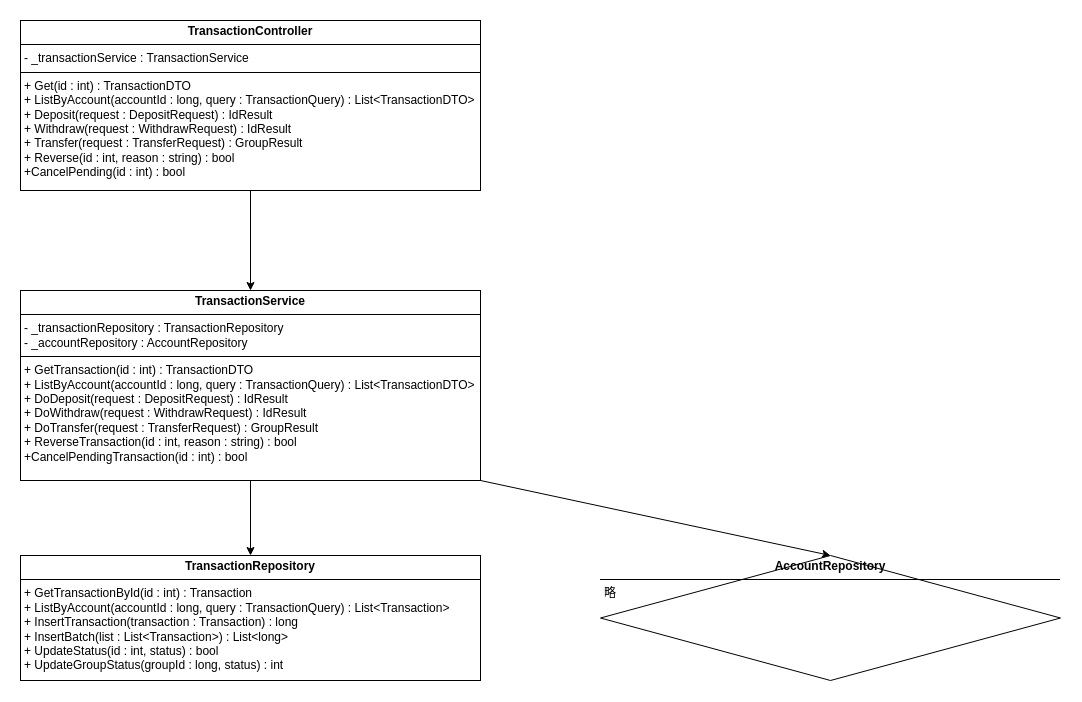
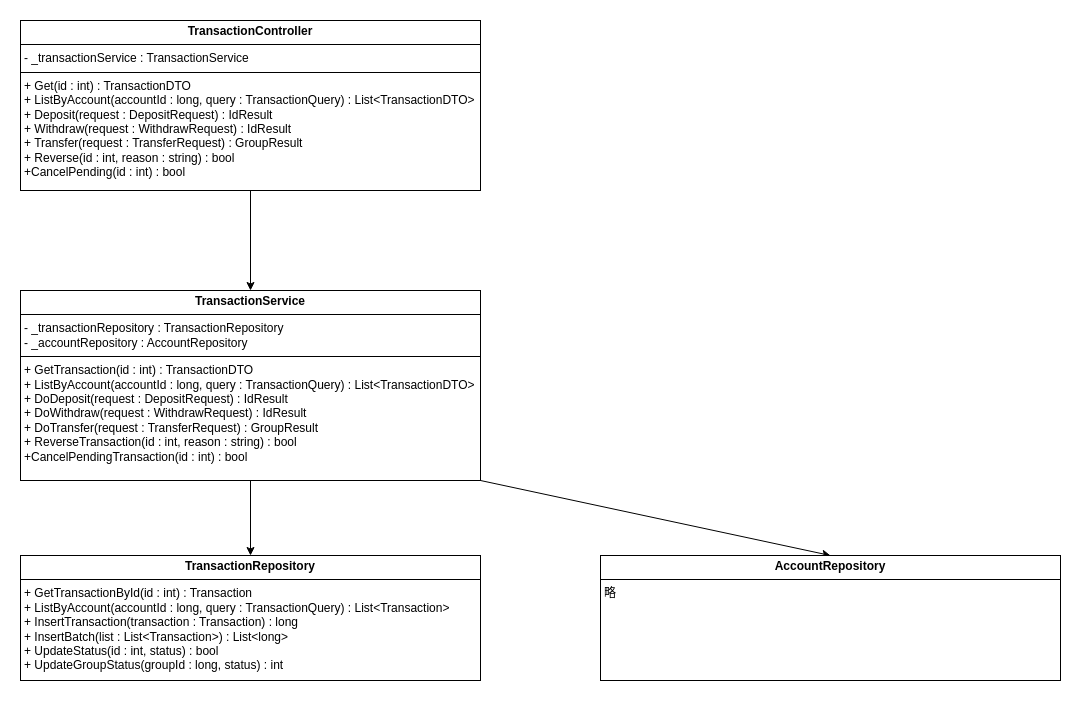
node "AccountRepository 略": shape diamond -> rectangle
